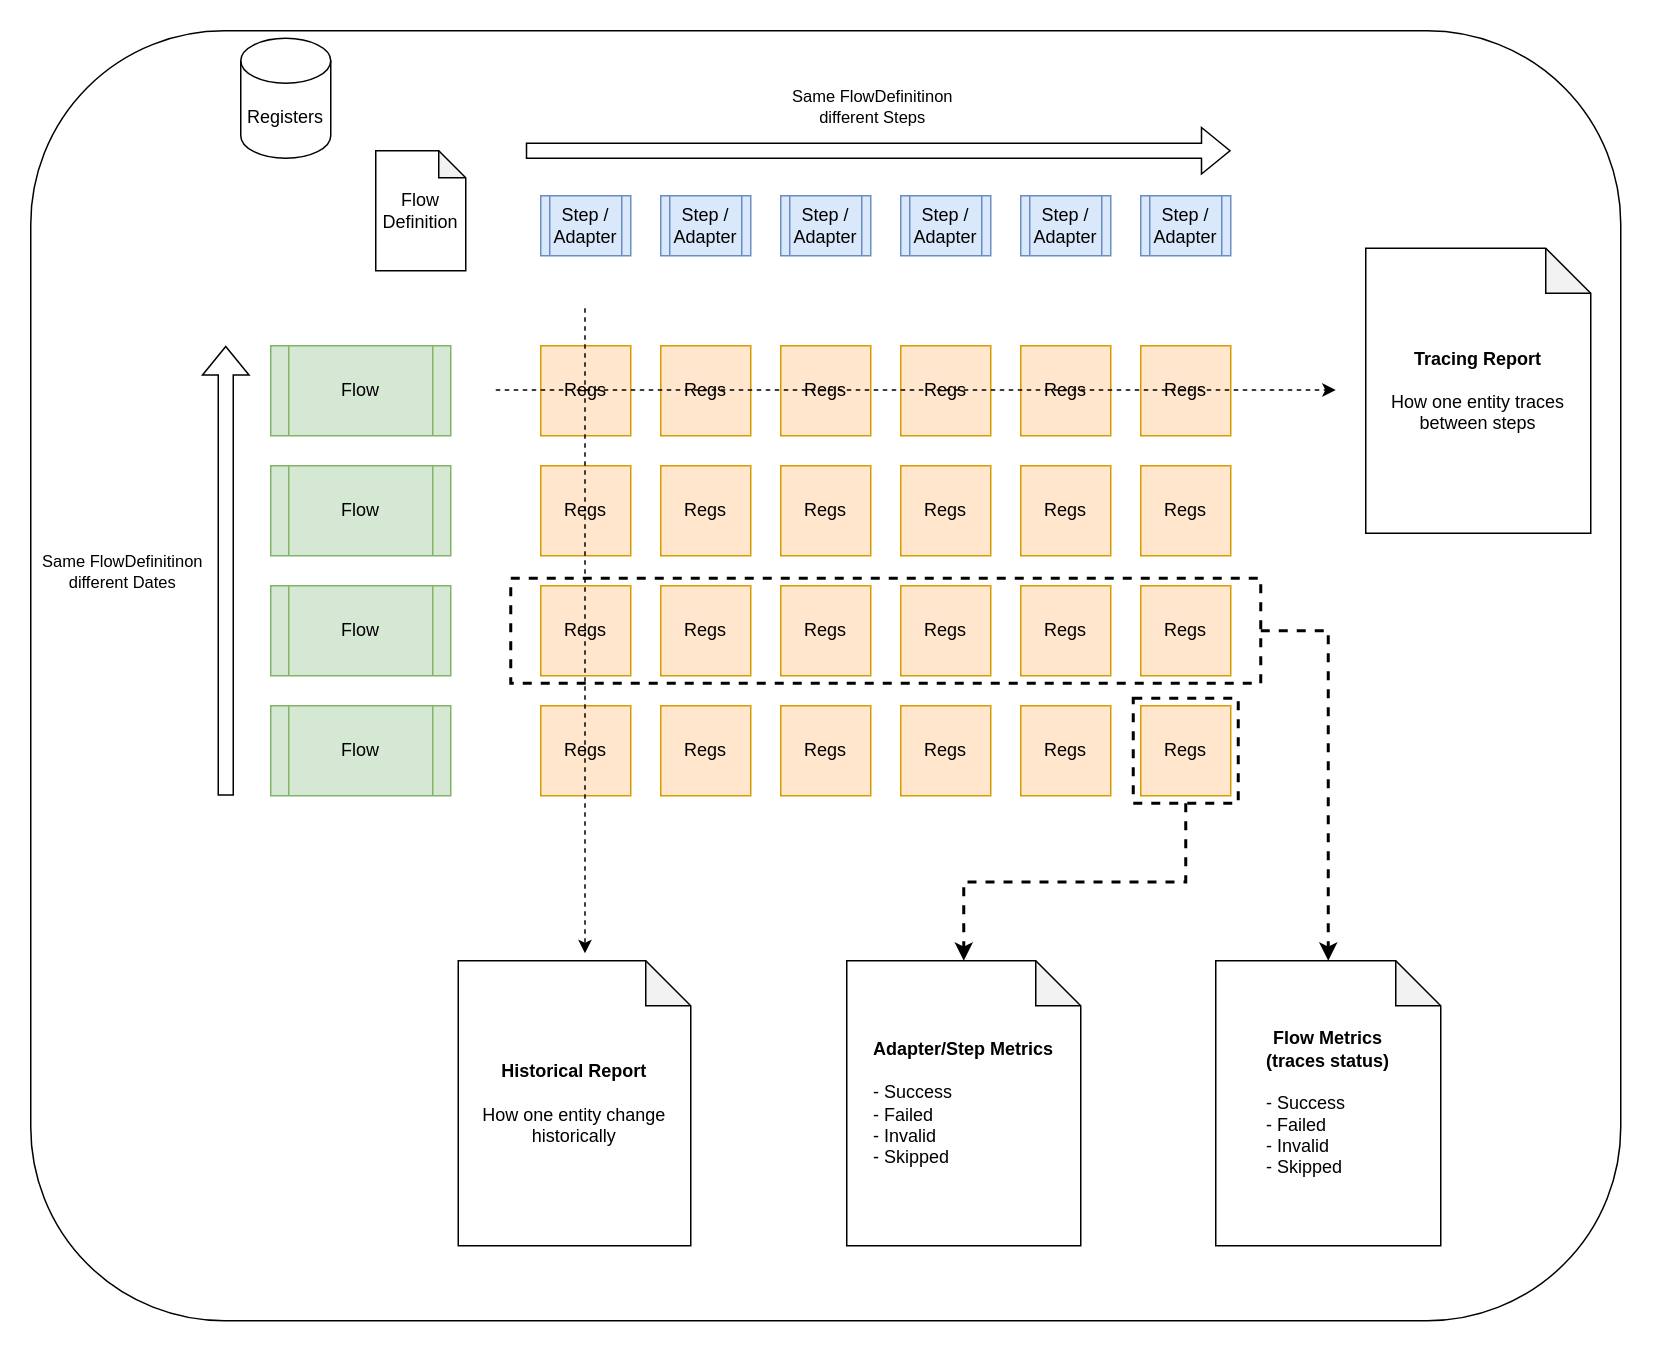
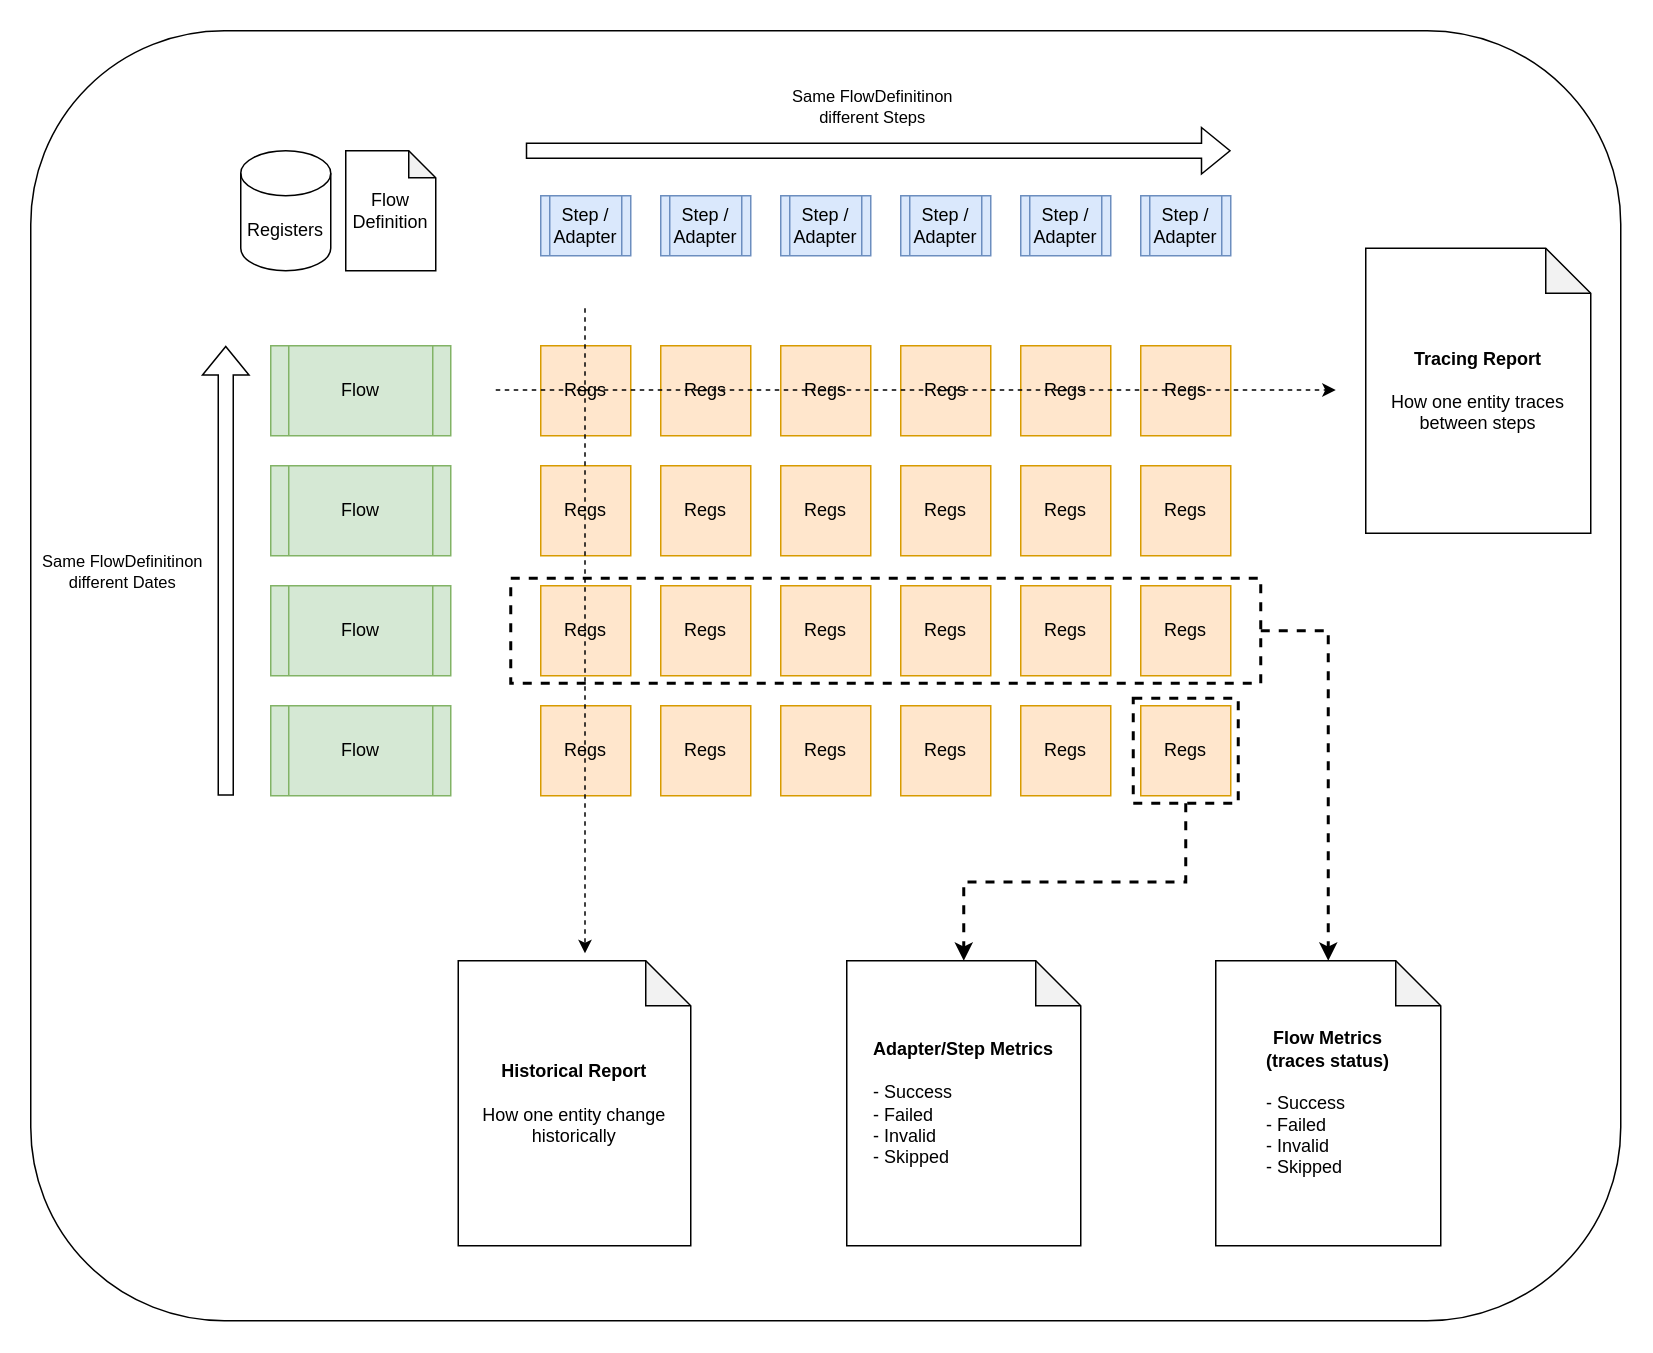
node "Registers": moved (286, 98) -> (286, 211)
node "Flow Definition": moved (421, 211) -> (391, 211)
